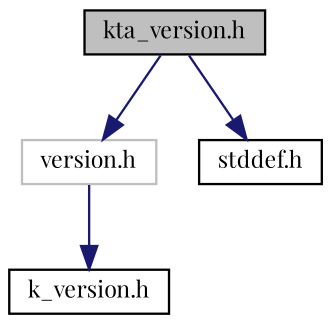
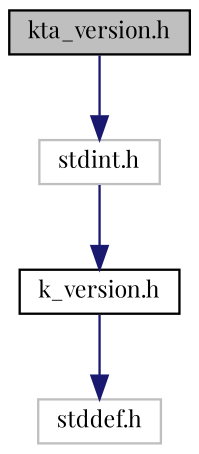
edge "kta_version.h" -> "stddef.h": now "k_version.h" -> "stddef.h"
node "version.h": label "version.h" -> "stdint.h"
node "stddef.h": color black -> grey75
